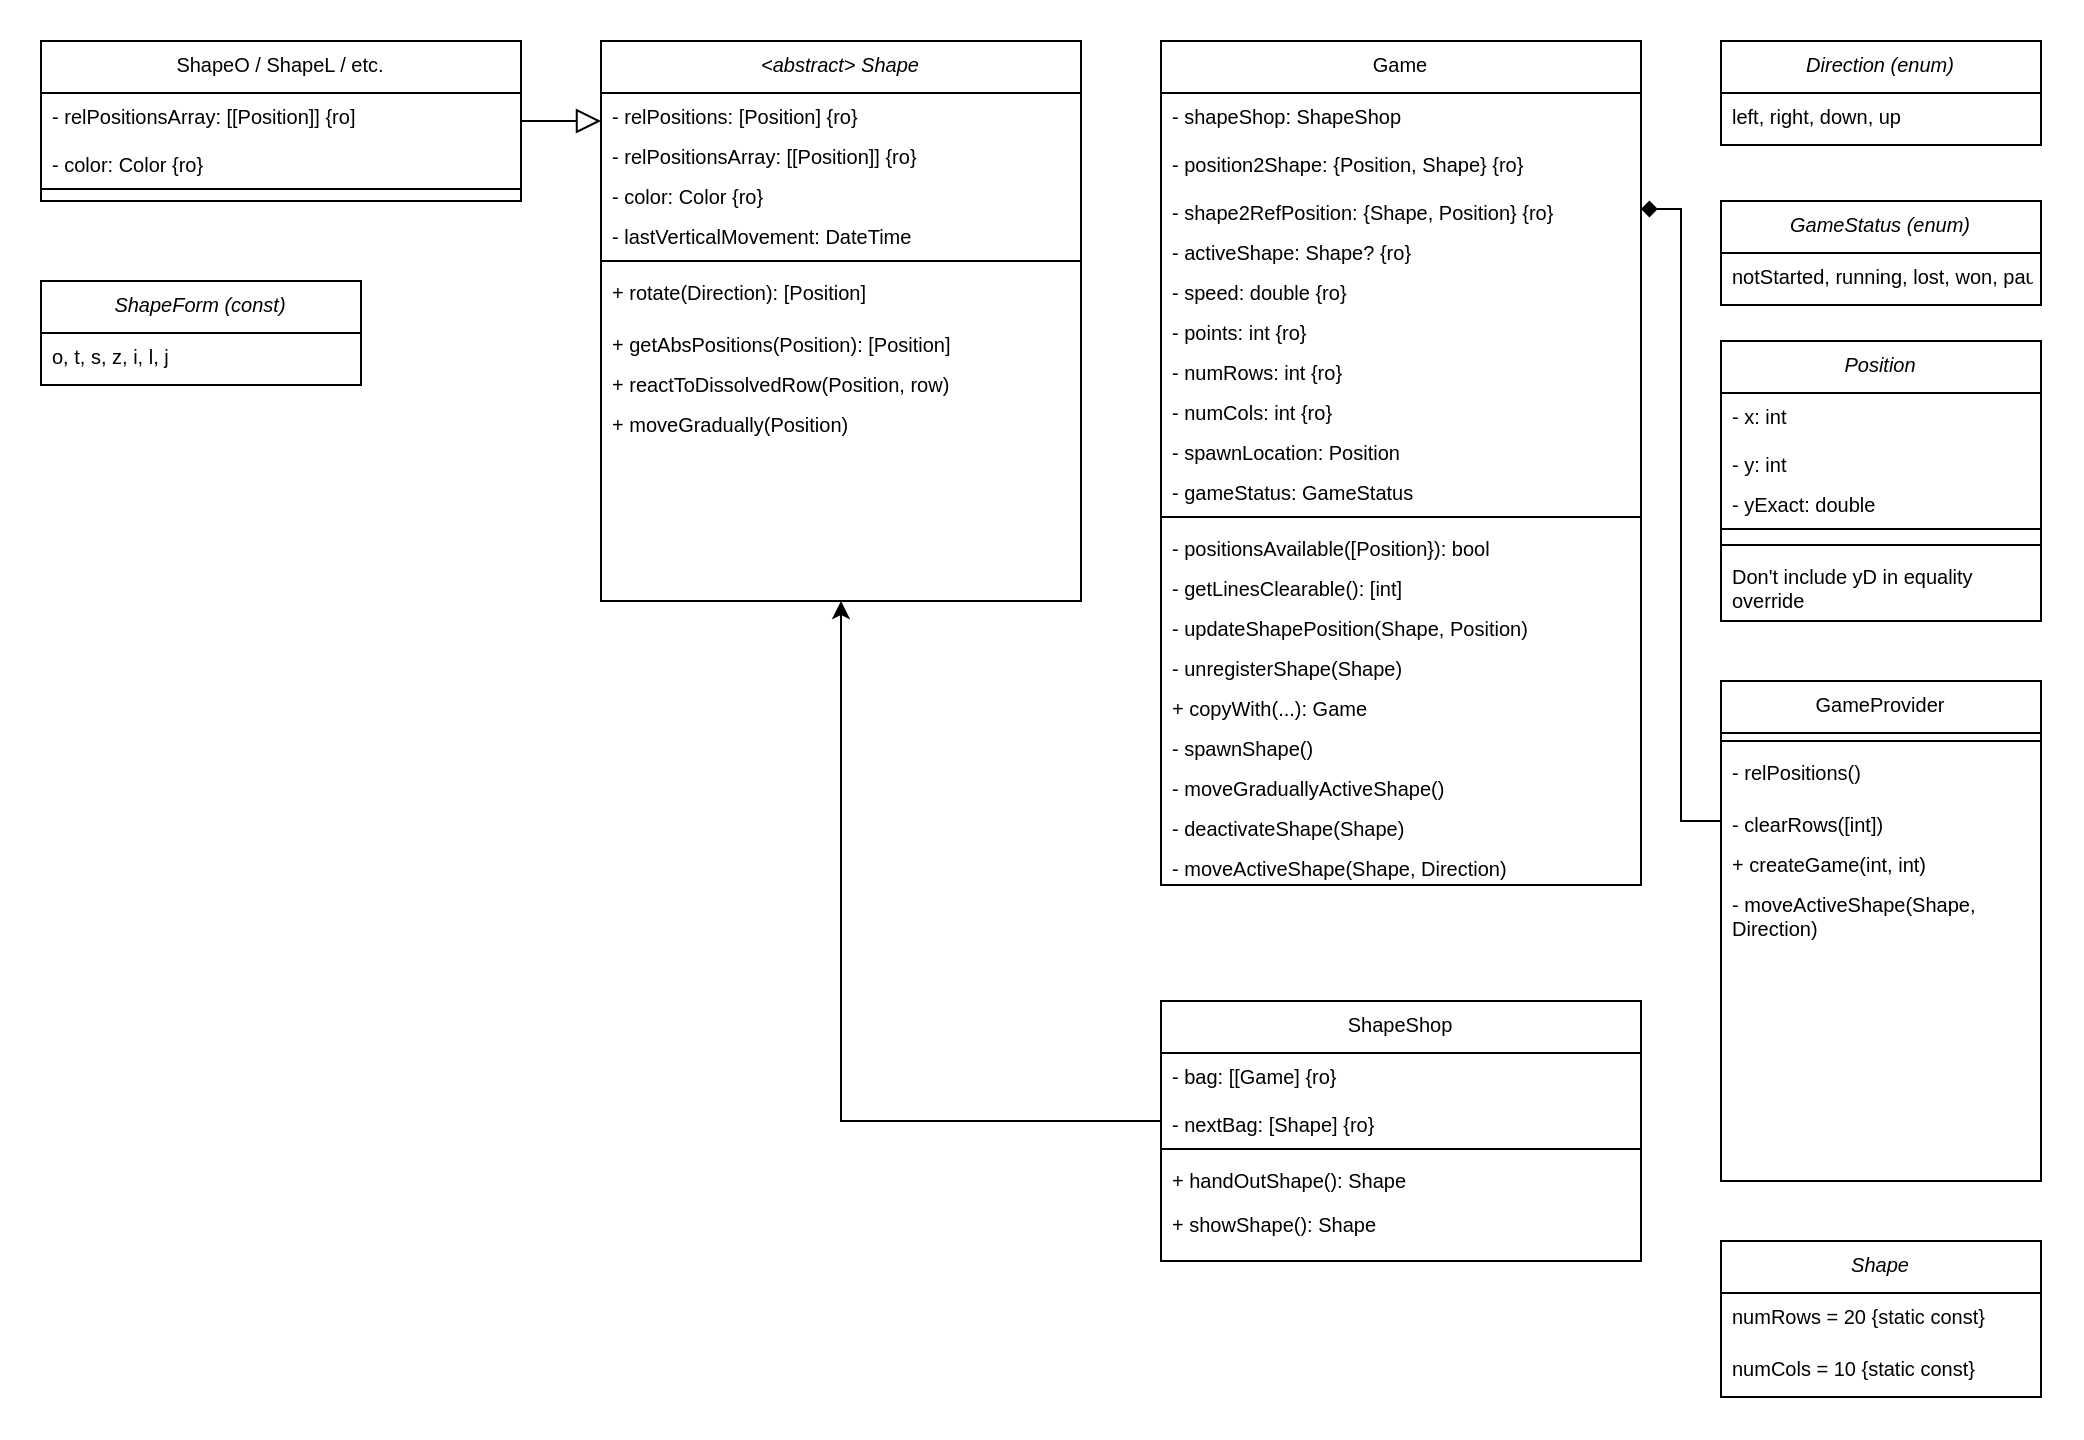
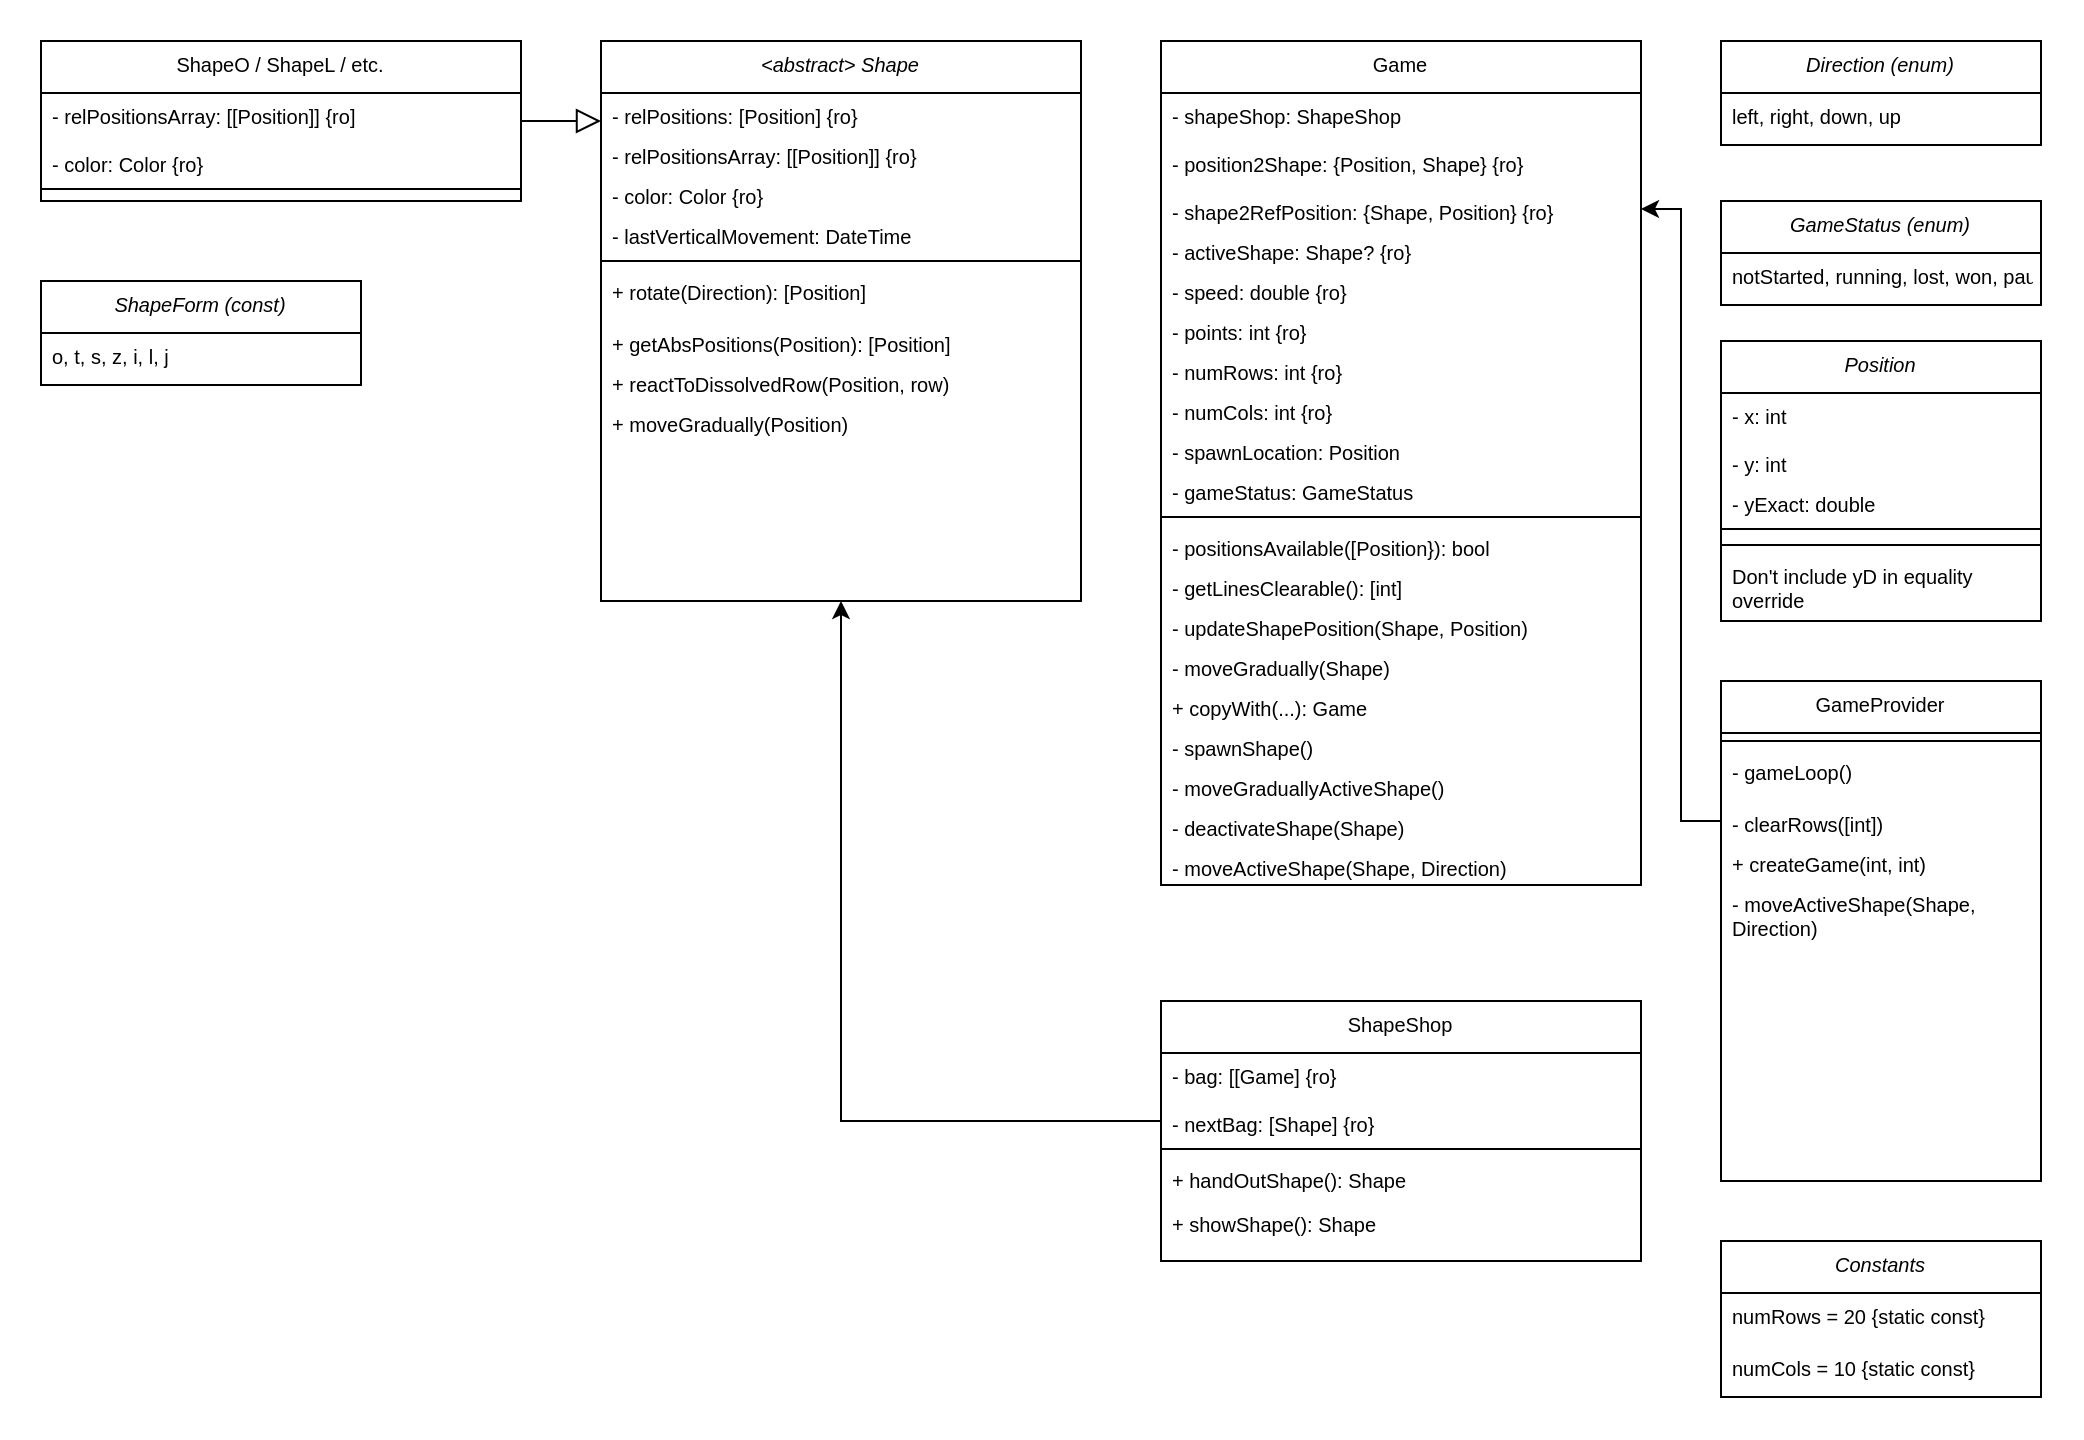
edge "- clearRows([int])" -> "- shape2RefPosition: {Shape, Position} {ro}": arrowhead diamond -> classic
node "- unregisterShape(Shape)": label "- unregisterShape(Shape)" -> "- moveGradually(Shape)"
node "- relPositions()": label "- relPositions()" -> "- gameLoop()"
node "Shape": label "Shape" -> "Constants"
